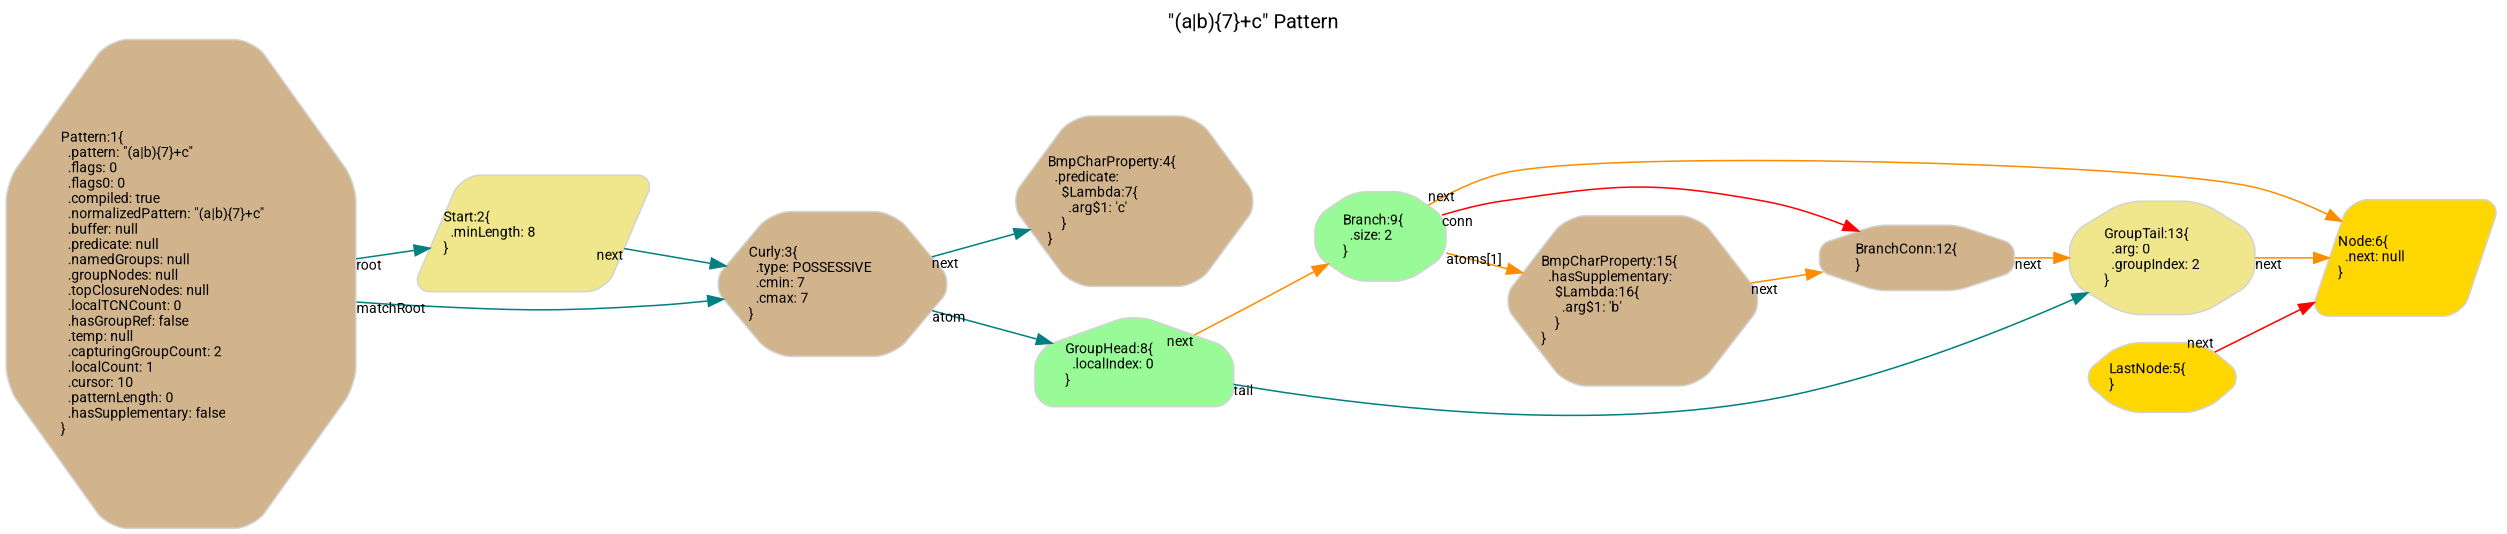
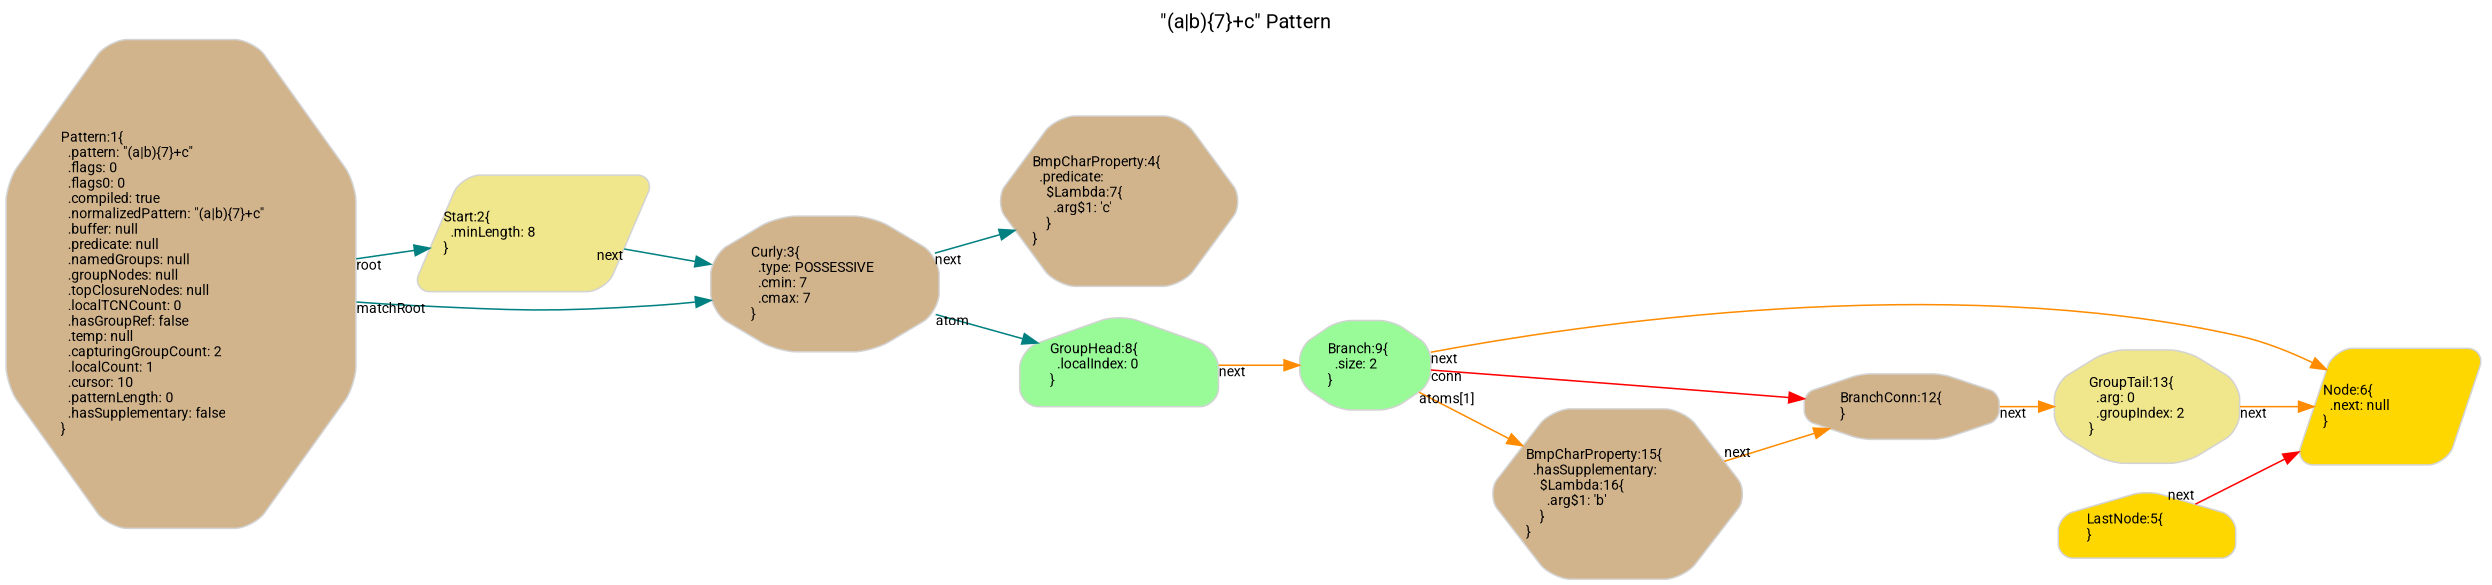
node "Curly:3{ .type: POSSESSIVE .cmin: 7 .cmax: 7 }": shape hexagon -> octagon
node "LastNode:5{ }": shape hexagon -> house
edge "GroupHead:8{ .localIndex: 0 }" -> "GroupTail:13{ .arg: 0 .groupIndex: 2 }": removed
